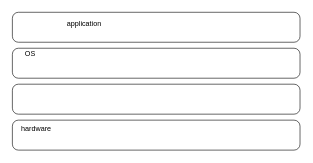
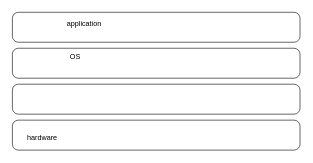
node "OS": moved (30, 54) -> (75, 57)
node "hardware": moved (36, 129) -> (42, 138)
